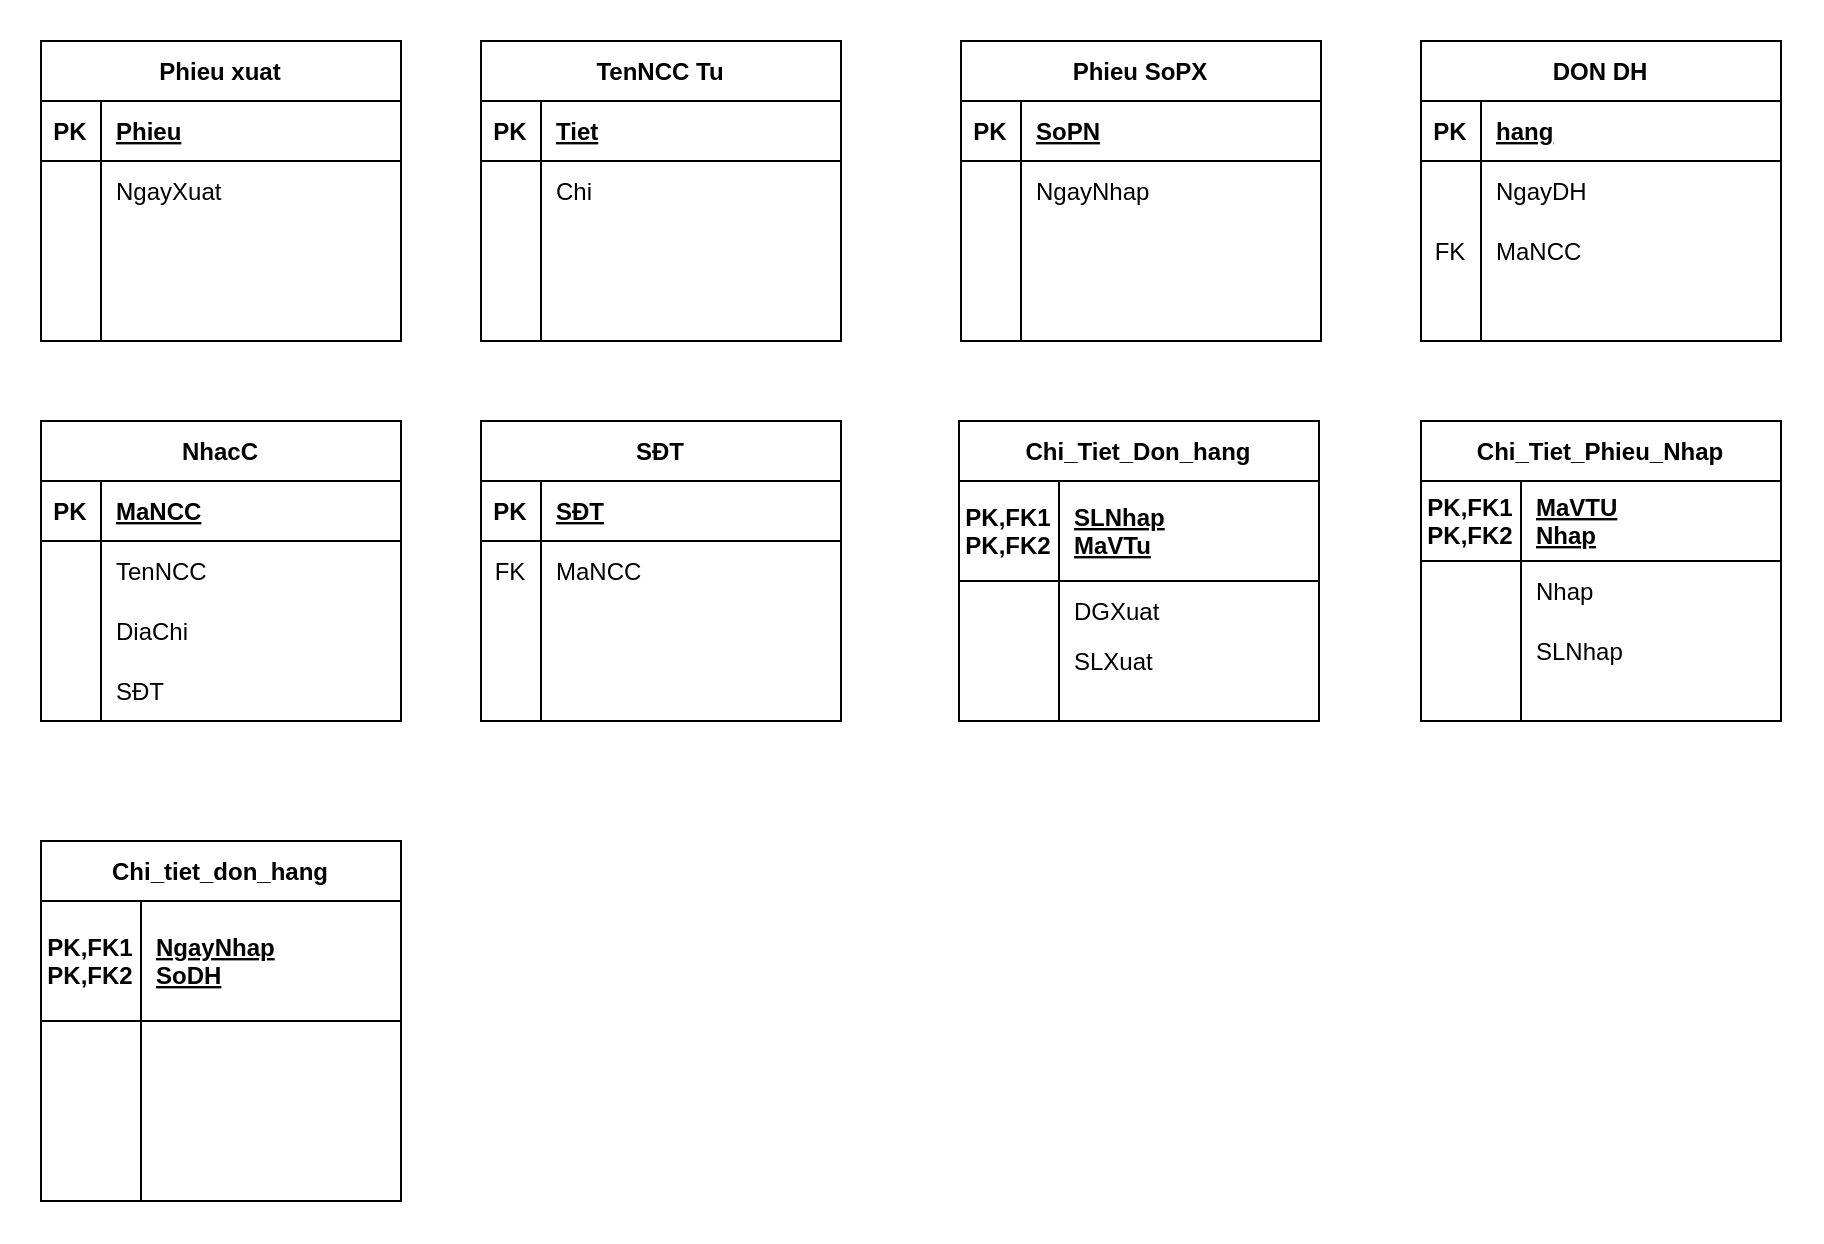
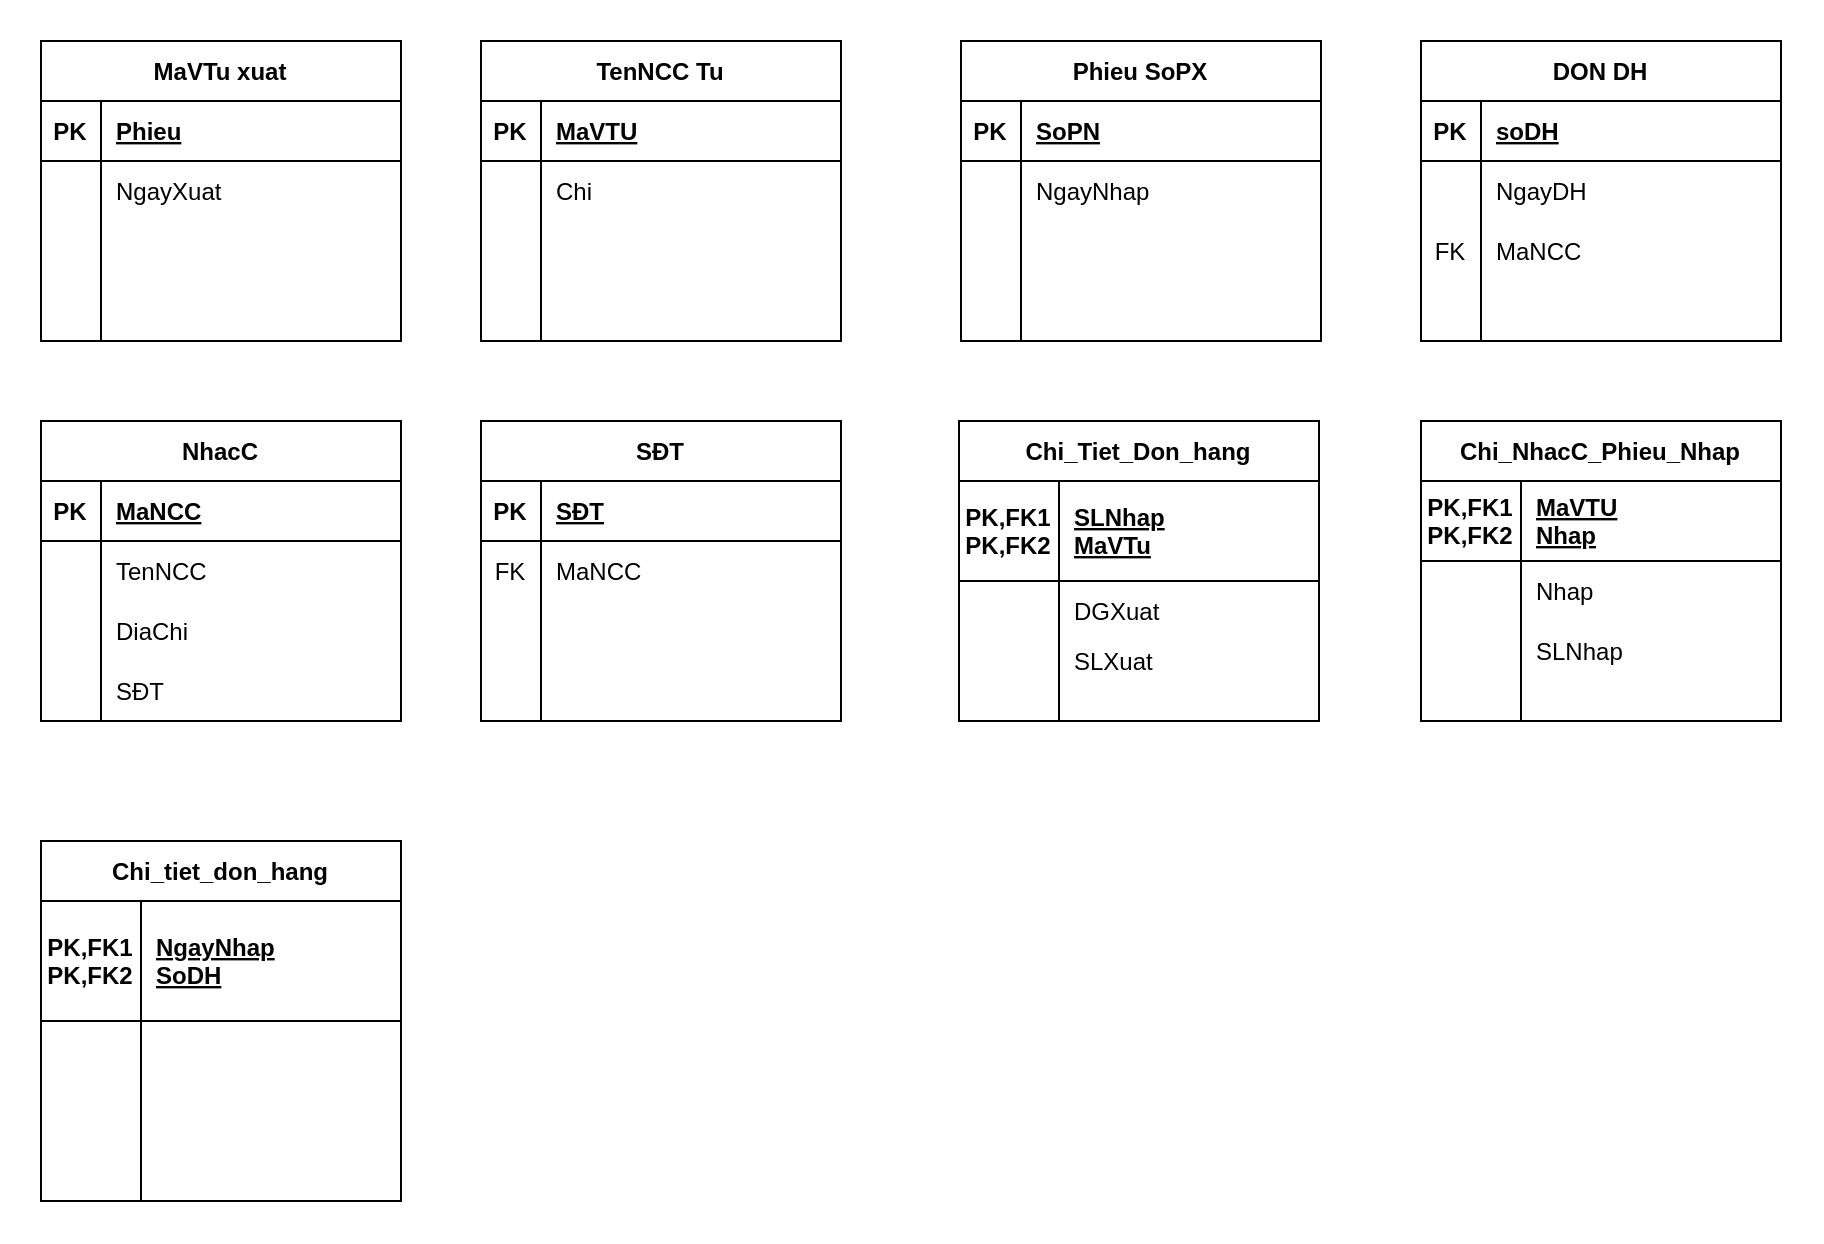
node "Phieu xuat": label "Phieu xuat" -> "MaVTu xuat"
node "Tiet": label "Tiet" -> "MaVTU"
node "hang": label "hang" -> "soDH"
node "Chi_Tiet_Phieu_Nhap": label "Chi_Tiet_Phieu_Nhap" -> "Chi_NhacC_Phieu_Nhap"
